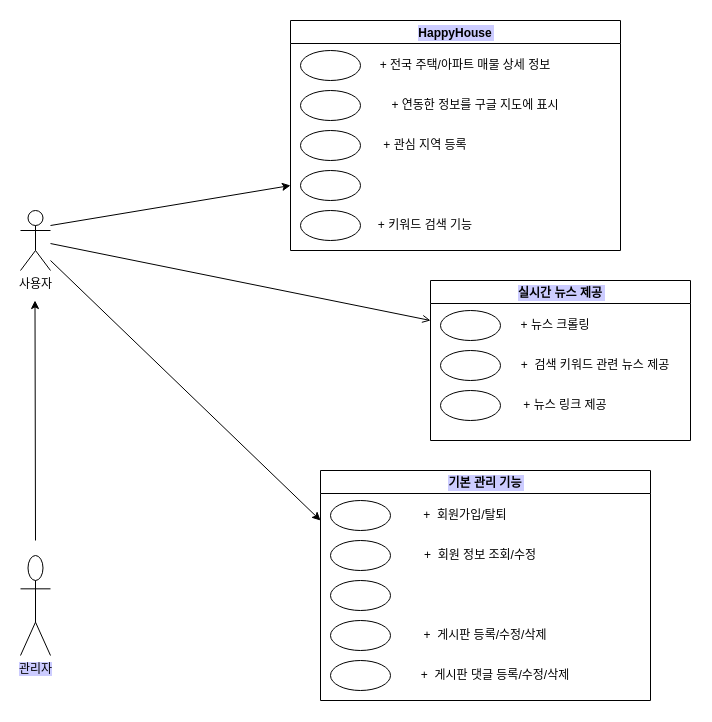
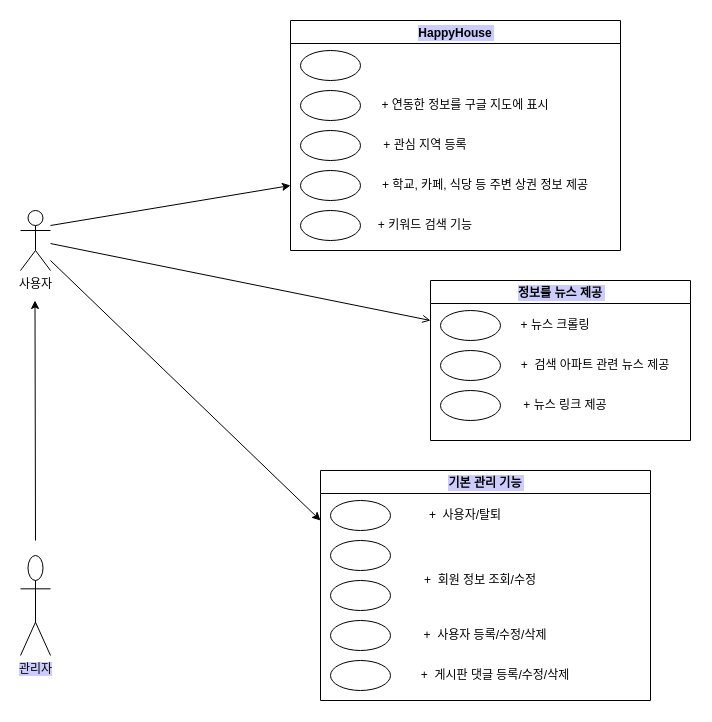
node "+ 전국 주택/아파트 매물 상세 정보": removed
node "+ 연동한 정보를 구글 지도에 표시": moved (476, 106) -> (466, 106)
node "+ 학교, 카페, 식당 등 주변 상권 정보 제공": added
node "실시간 뉴스 제공": label "실시간 뉴스 제공" -> "정보를 뉴스 제공"
node "+ 검색 키워드 관련 뉴스 제공": label "+ 검색 키워드 관련 뉴스 제공" -> "+ 검색 아파트 관련 뉴스 제공"
node "+ 회원가입/탈퇴": label "+ 회원가입/탈퇴" -> "+ 사용자/탈퇴"
node "+ 회원 정보 조회/수정": moved (481, 556) -> (481, 581)
node "+ 게시판 등록/수정/삭제": label "+ 게시판 등록/수정/삭제" -> "+ 사용자 등록/수정/삭제"
